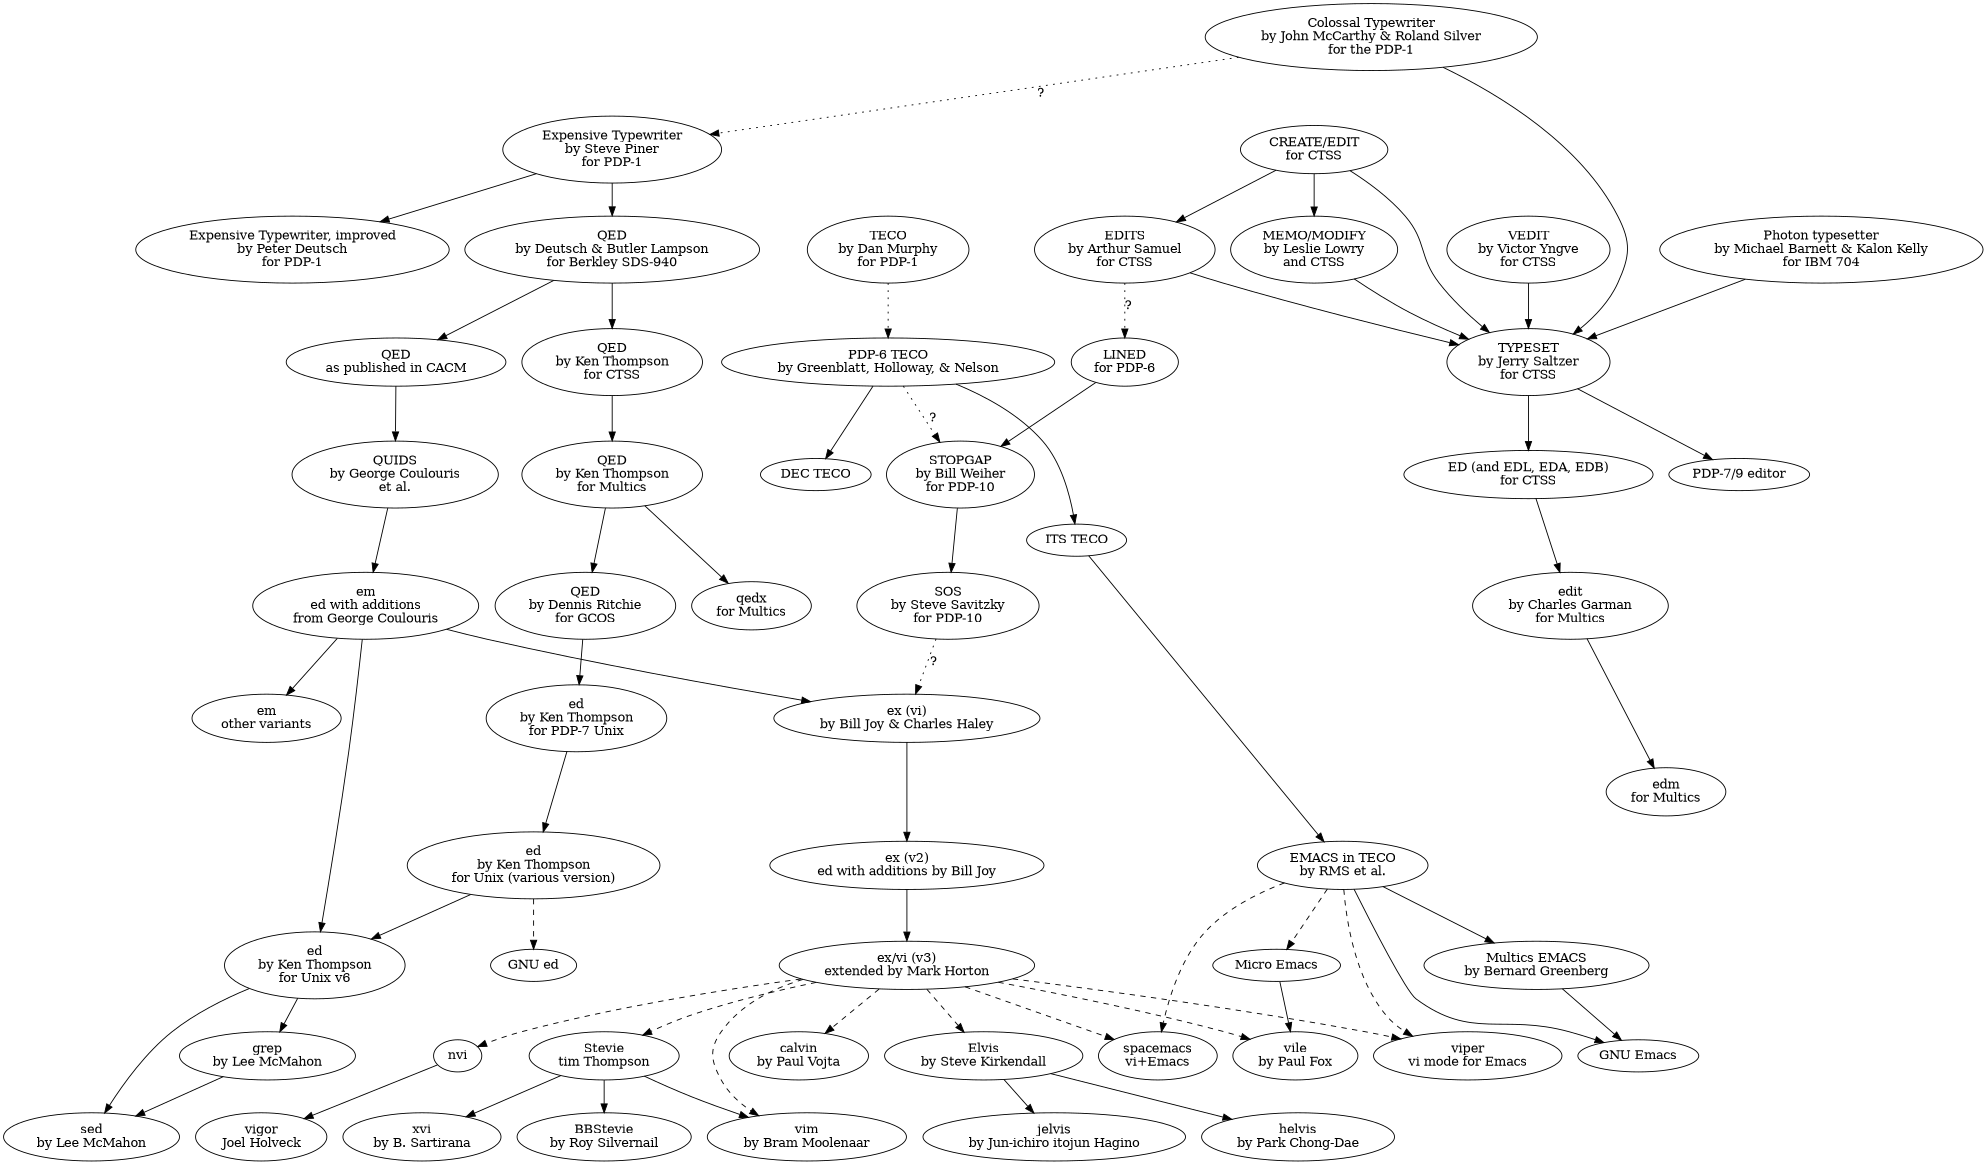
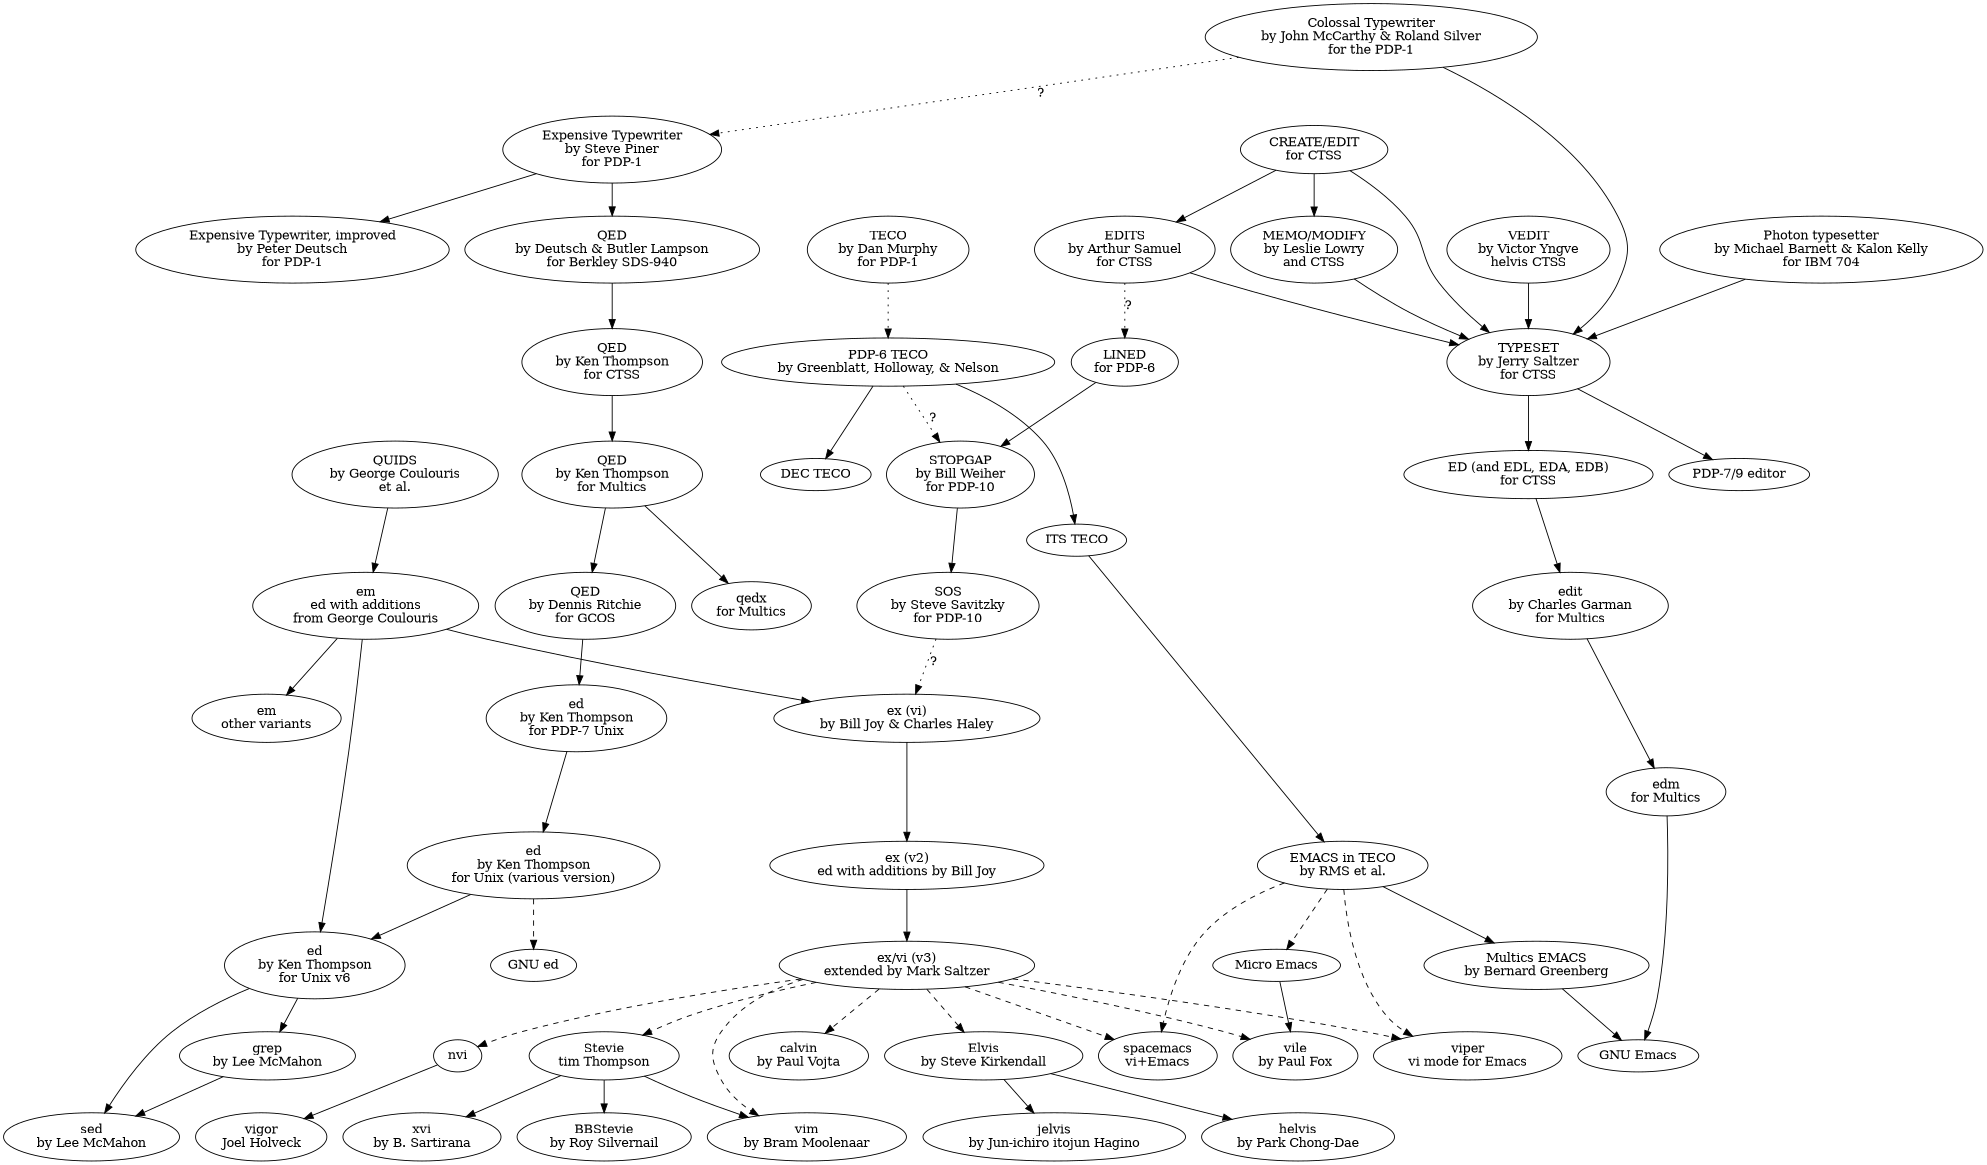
node "VEDIT by Victor Yngve for CTSS": label "VEDIT by Victor Yngve for CTSS" -> "VEDIT by Victor Yngve helvis CTSS"
node "QED as published in CACM": removed
node "ex/vi (v3) extended by Mark Horton": label "ex/vi (v3) extended by Mark Horton" -> "ex/vi (v3) extended by Mark Saltzer"
edge "EMACS in TECO by RMS et al." -> "GNU Emacs": now "edm for Multics" -> "GNU Emacs"
